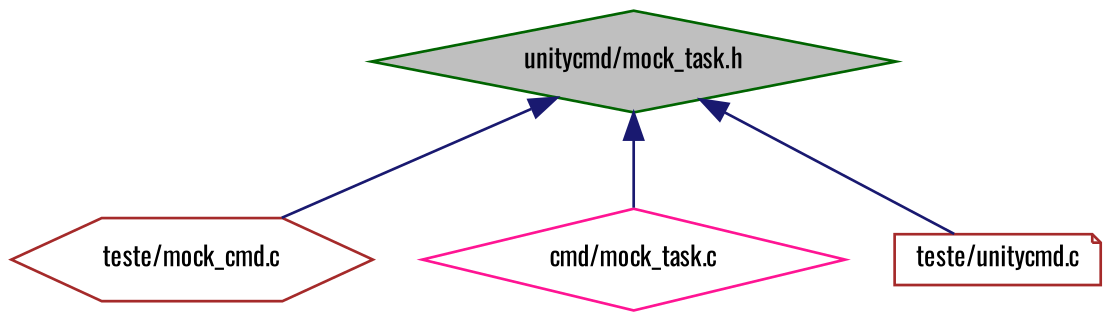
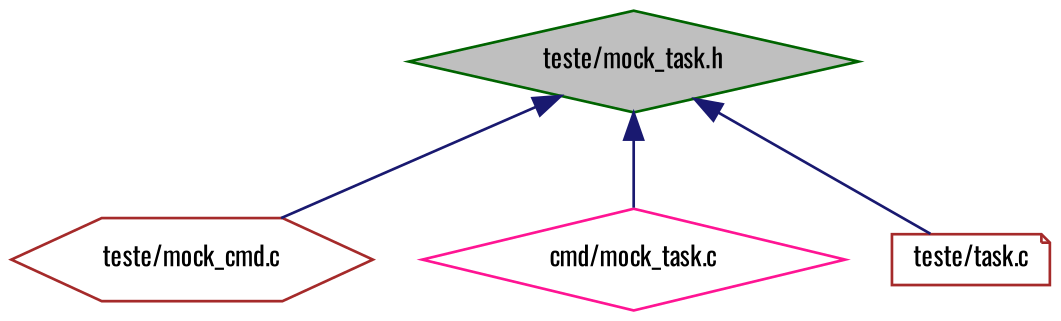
node "unitycmd/mock_task.h": label "unitycmd/mock_task.h" -> "teste/mock_task.h"
node "teste/unitycmd.c": label "teste/unitycmd.c" -> "teste/task.c"
